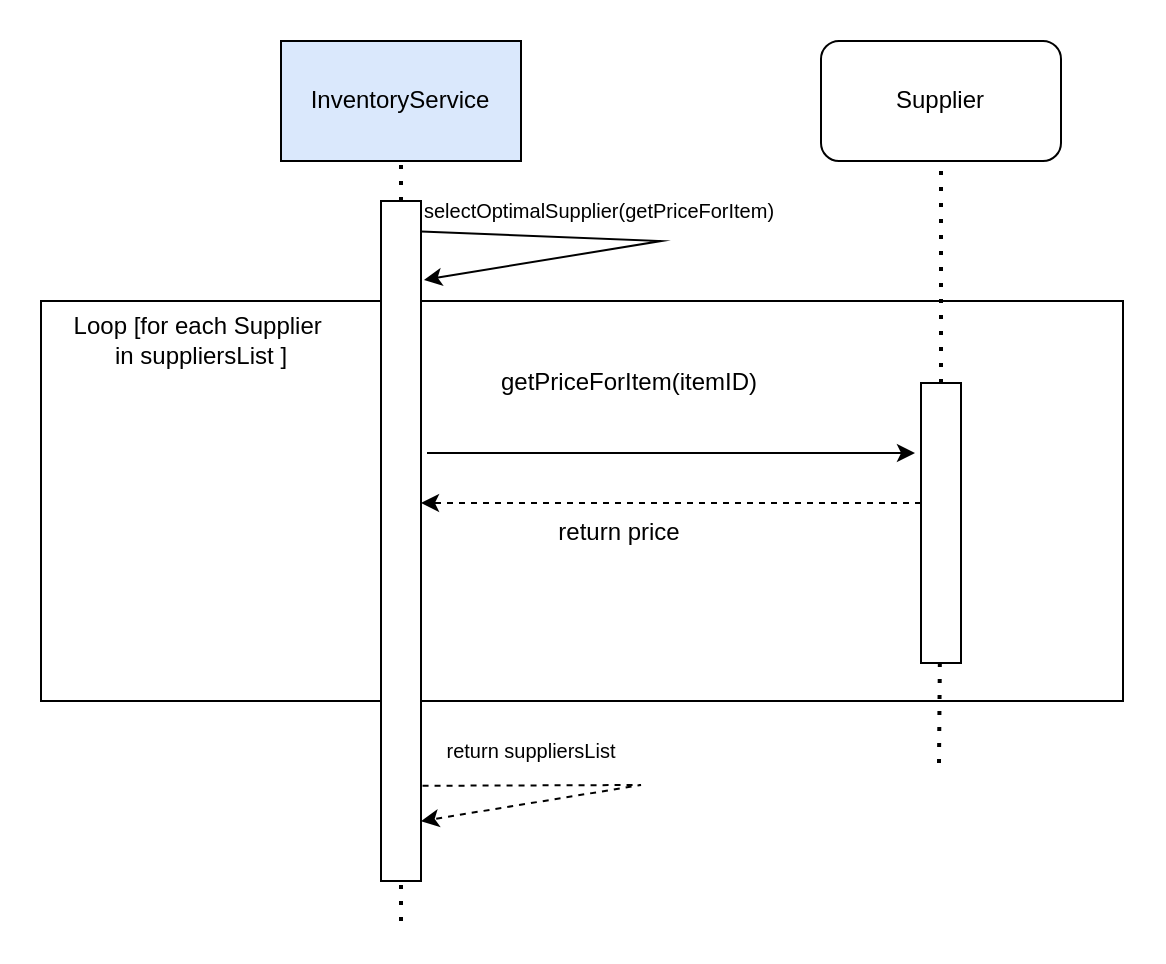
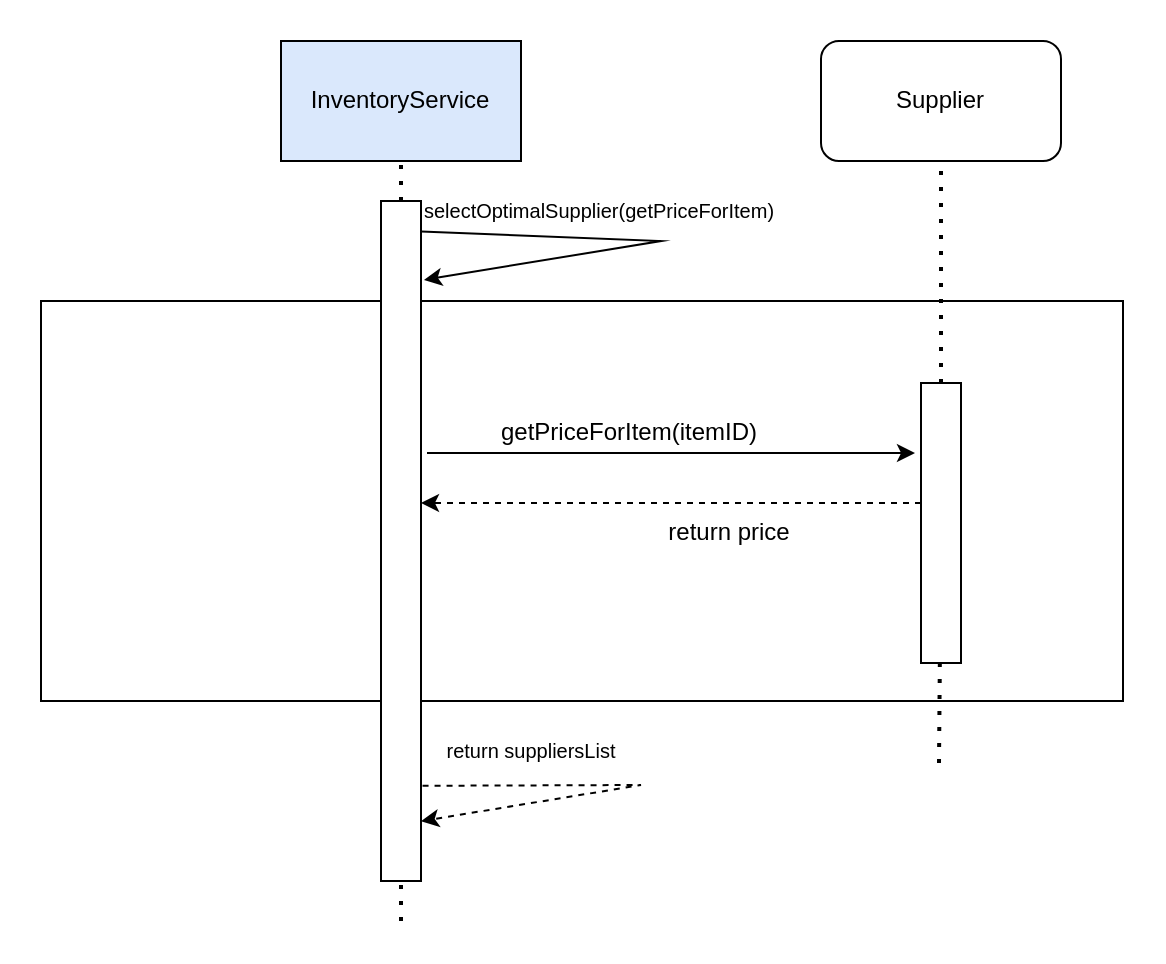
node "Loop [for each Supplier in suppliersList ]": removed
node "getPriceForItem(itemID)": moved (629, 383) -> (629, 433)
node "return price": moved (619, 533) -> (729, 533)
